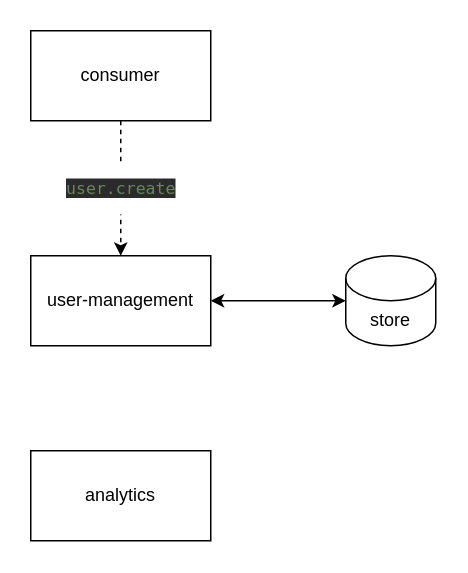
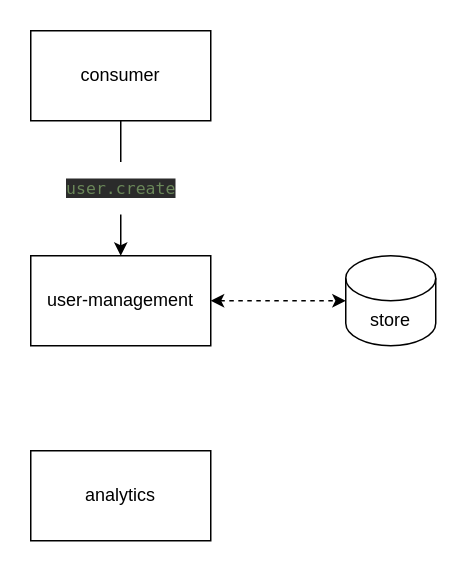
edge "consumer" -> "user-management": style dashed -> solid
edge "user-management" -- "store": style solid -> dashed
